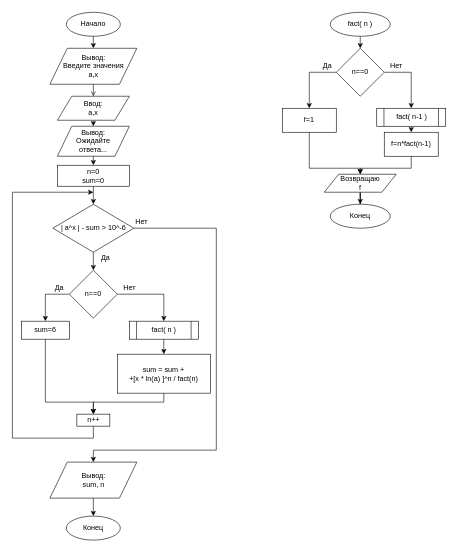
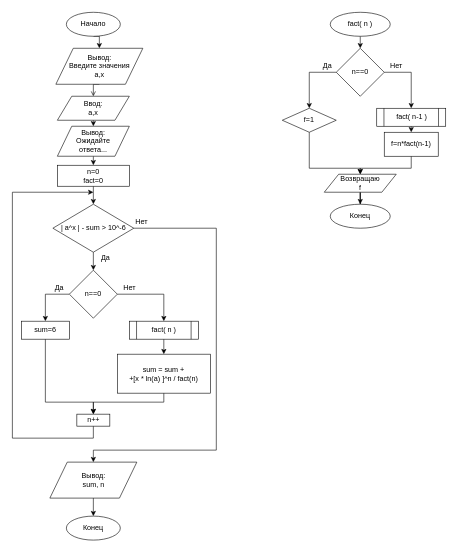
node "Вывод: Введите значения a,x": moved (93, 66) -> (99, 66)
node "f=1": shape rectangle -> diamond
node "n=0 sum=0": label "n=0 sum=0" -> "n=0 fact=0"
